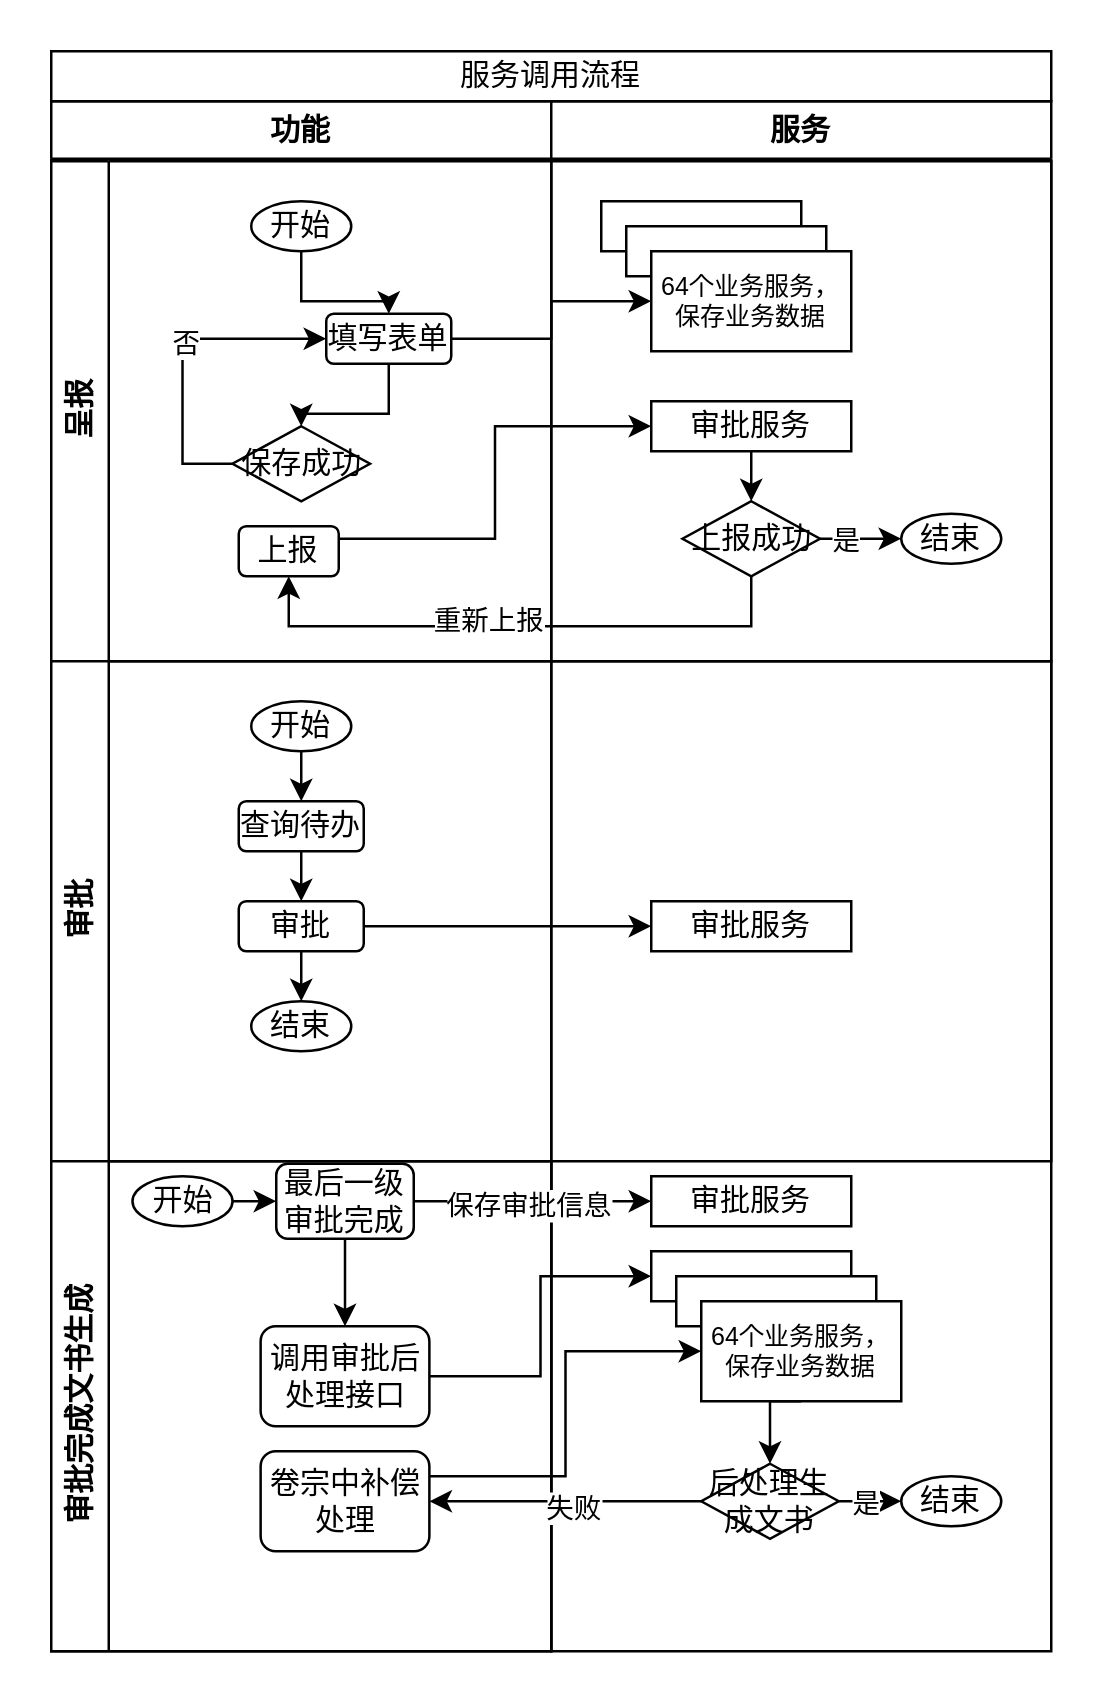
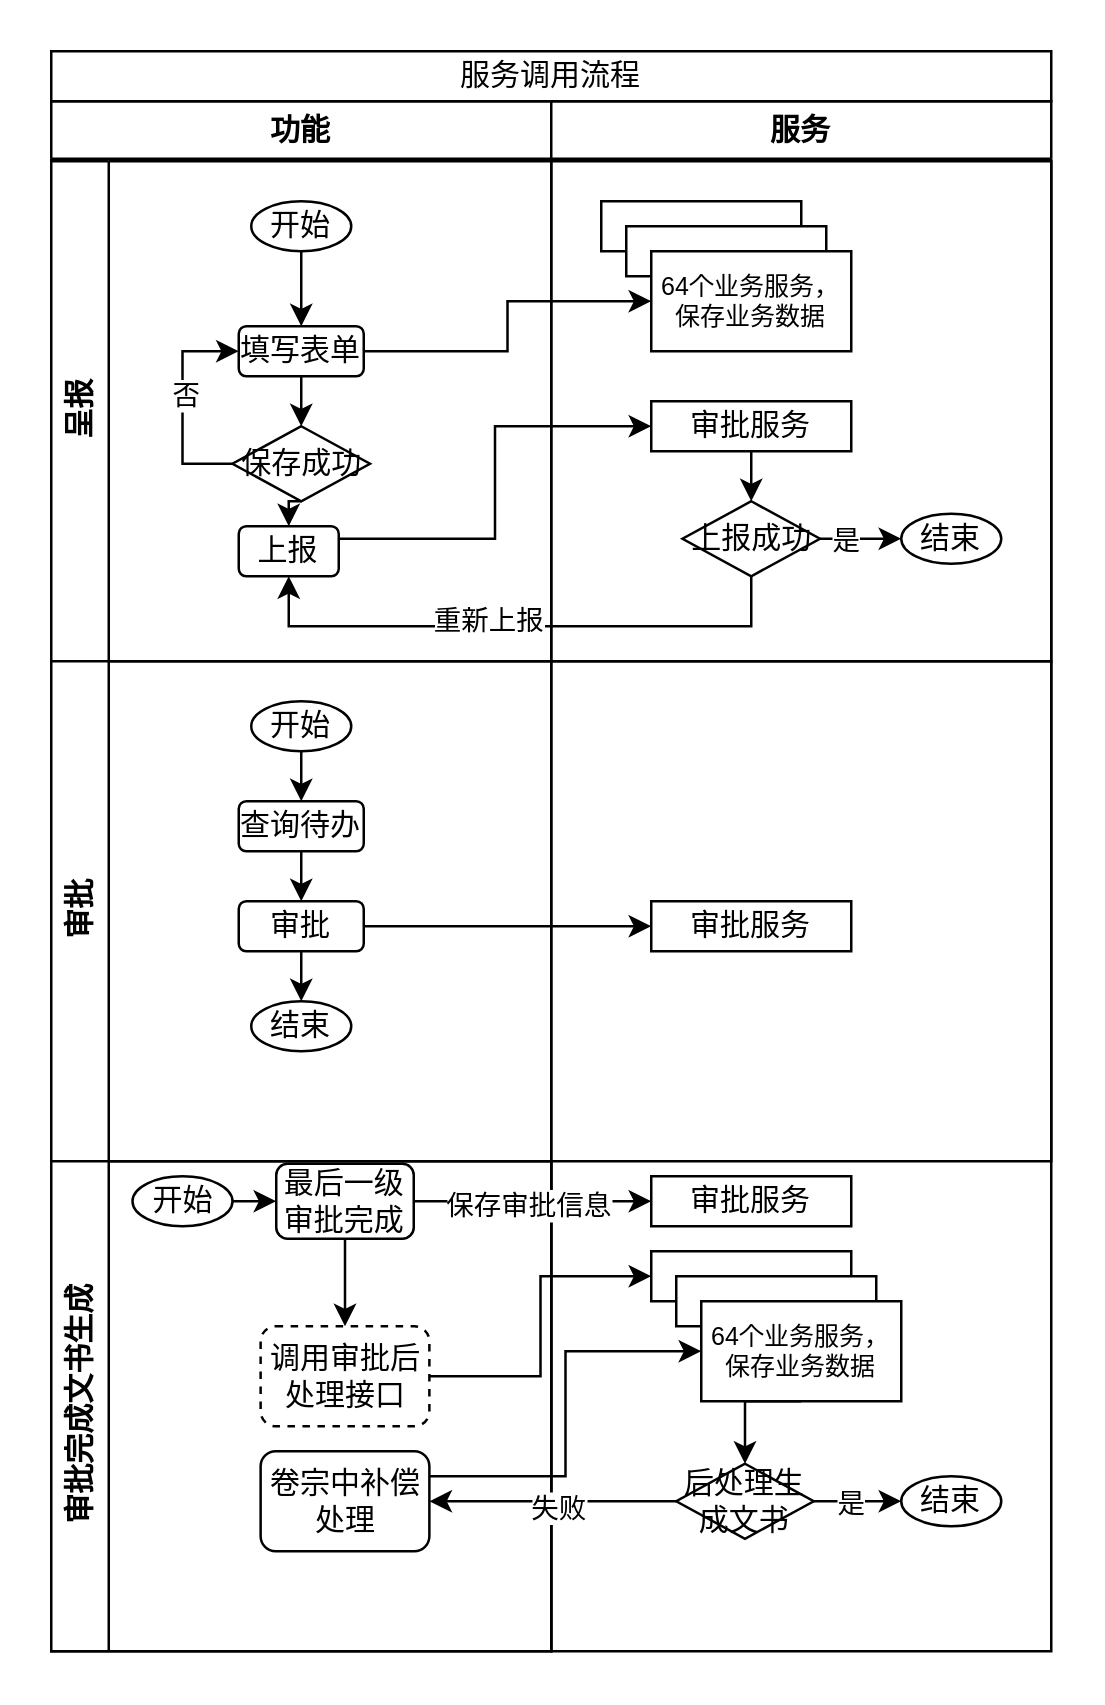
node "填写表单": moved (389, 339) -> (301, 351)
edge "保存成功" -> "上报": added
node "调用审批后处理接口": style solid -> dashed
node "后处理生成文书": moved (770, 1501) -> (745, 1501)
